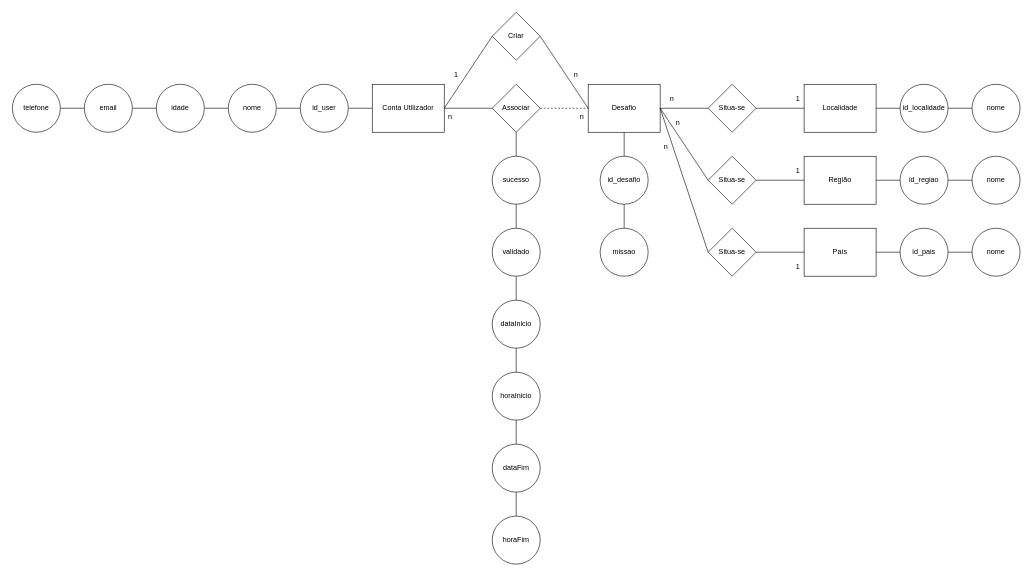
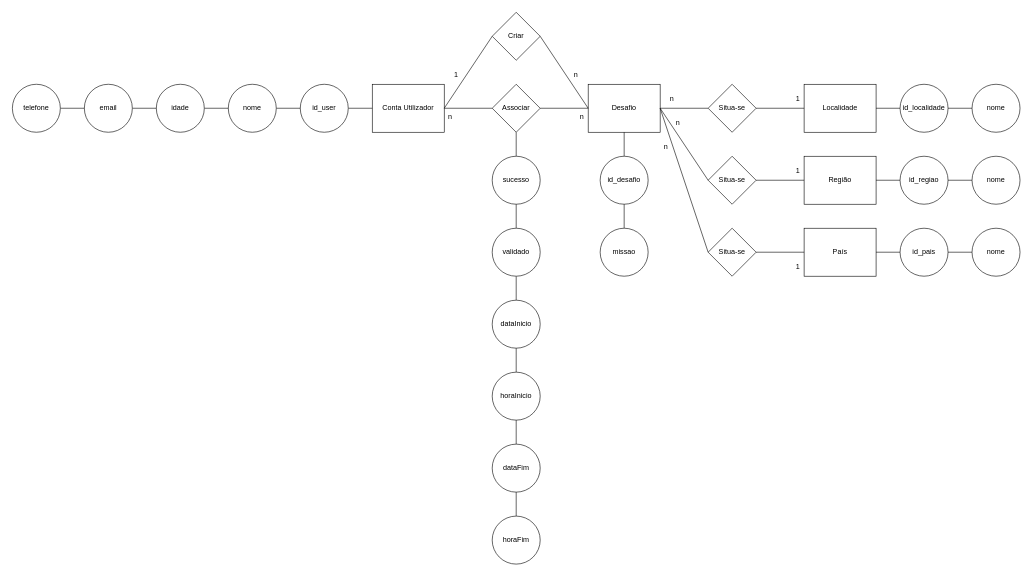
edge "Associar" -- "Desafio": style dashed -> solid
